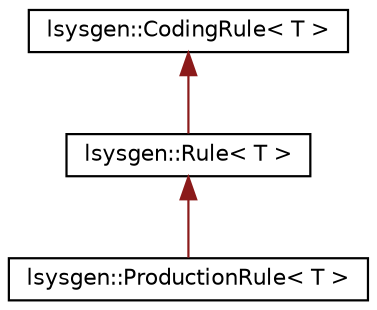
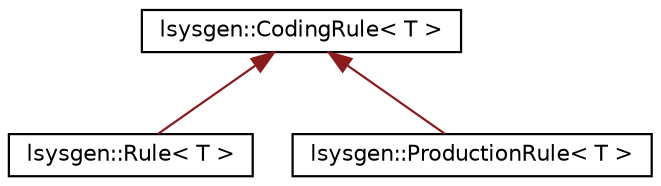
edge "lsysgen::ProductionRule< T >" -> "lsysgen::Rule< T >": now "lsysgen::ProductionRule< T >" -> "lsysgen::CodingRule< T >"
